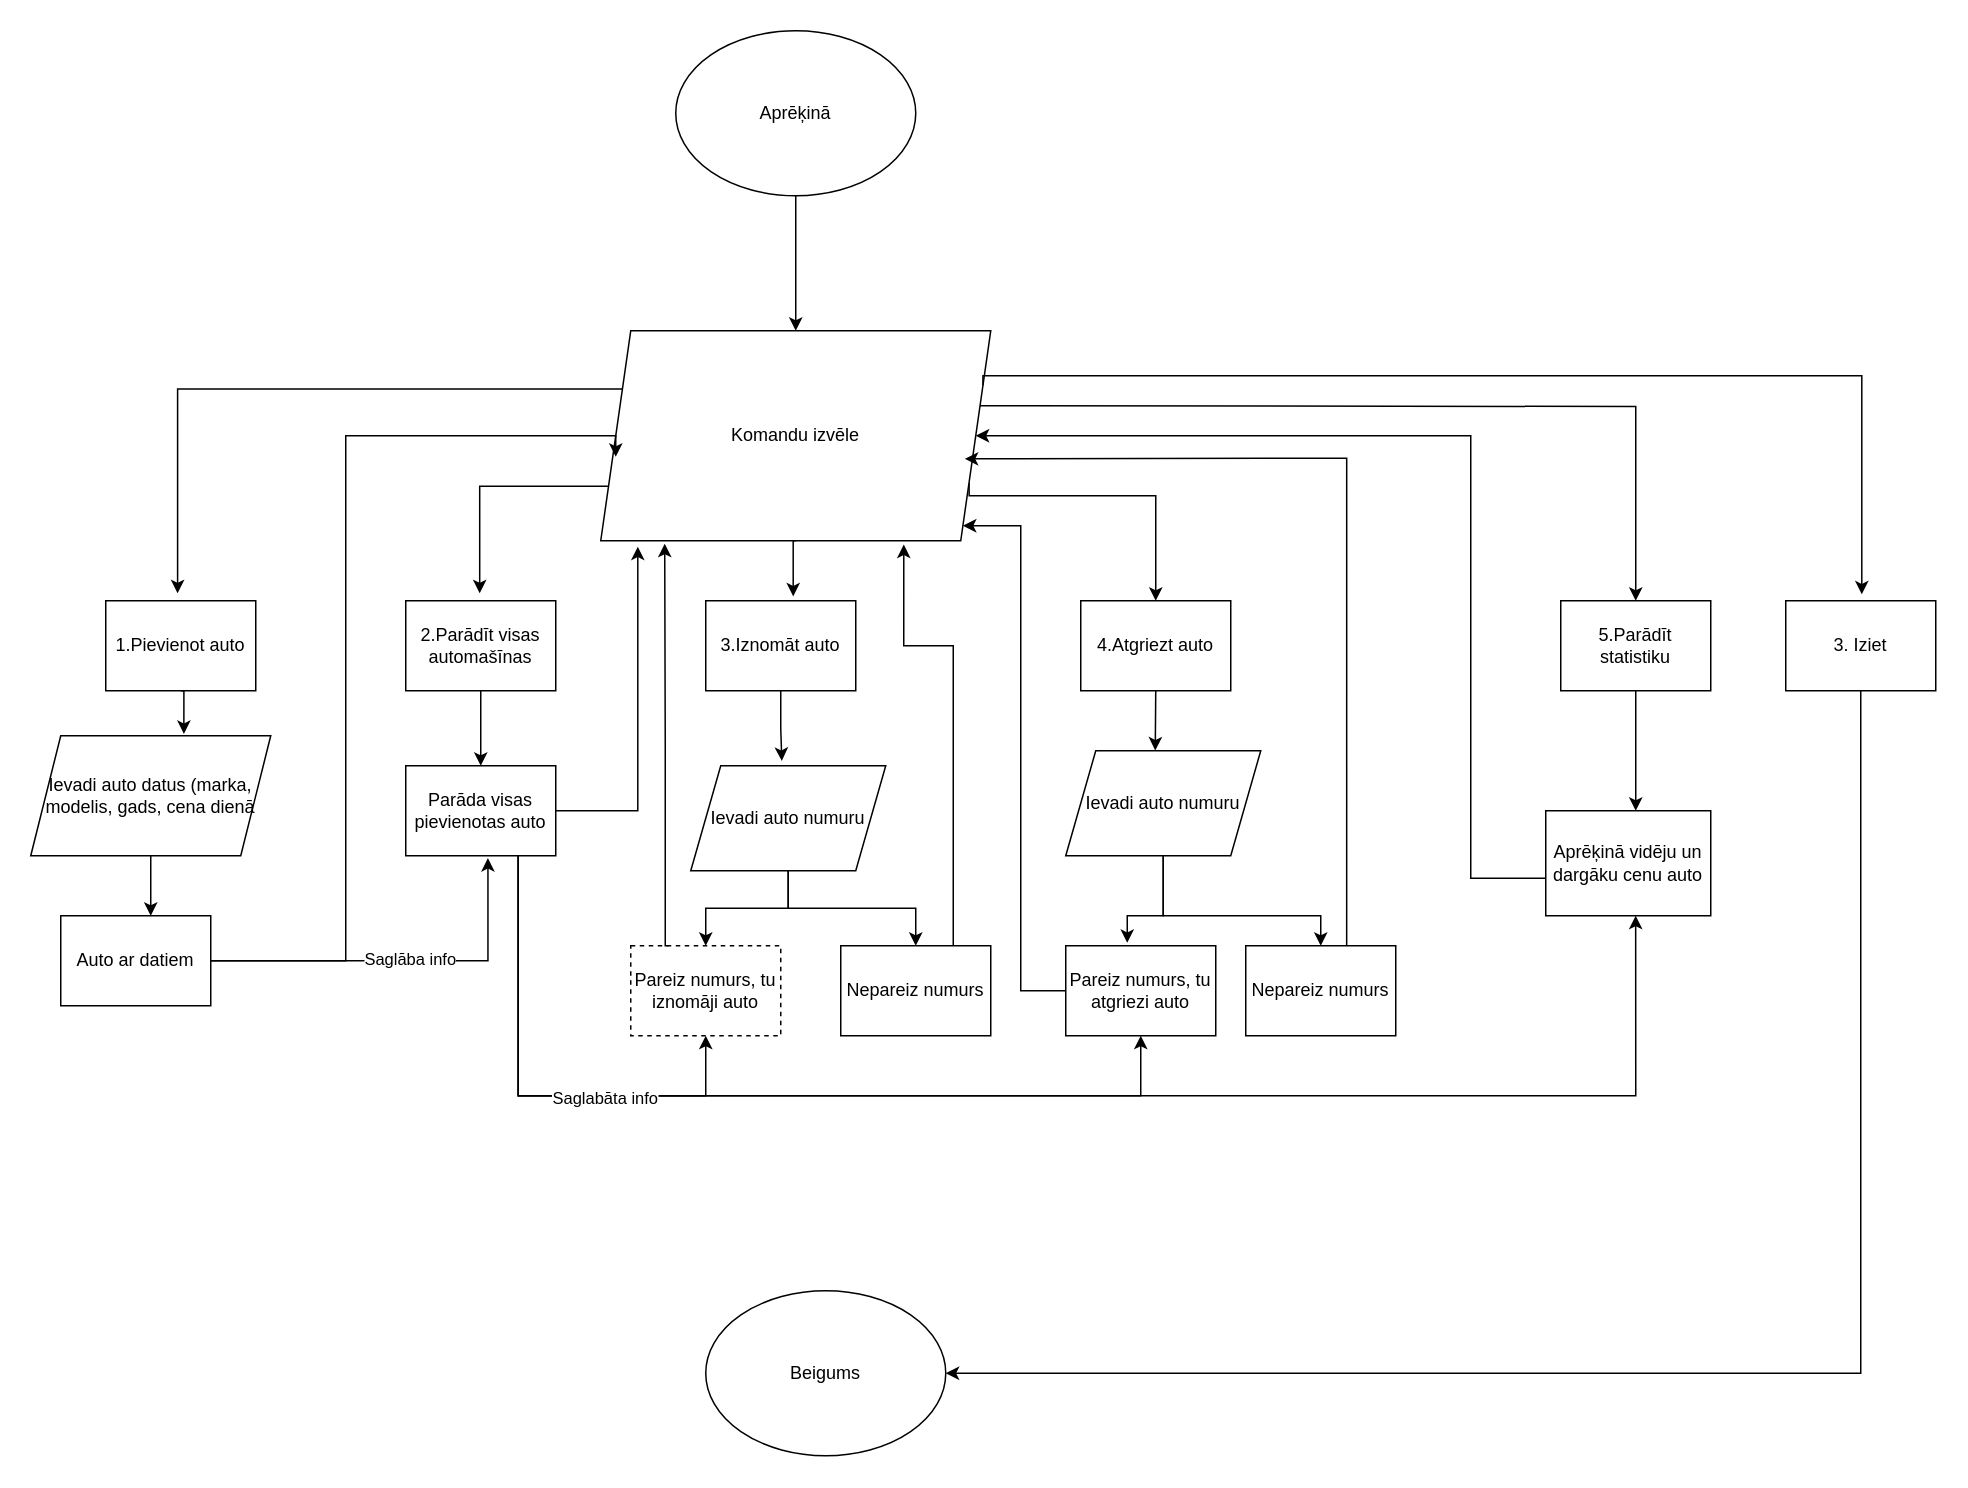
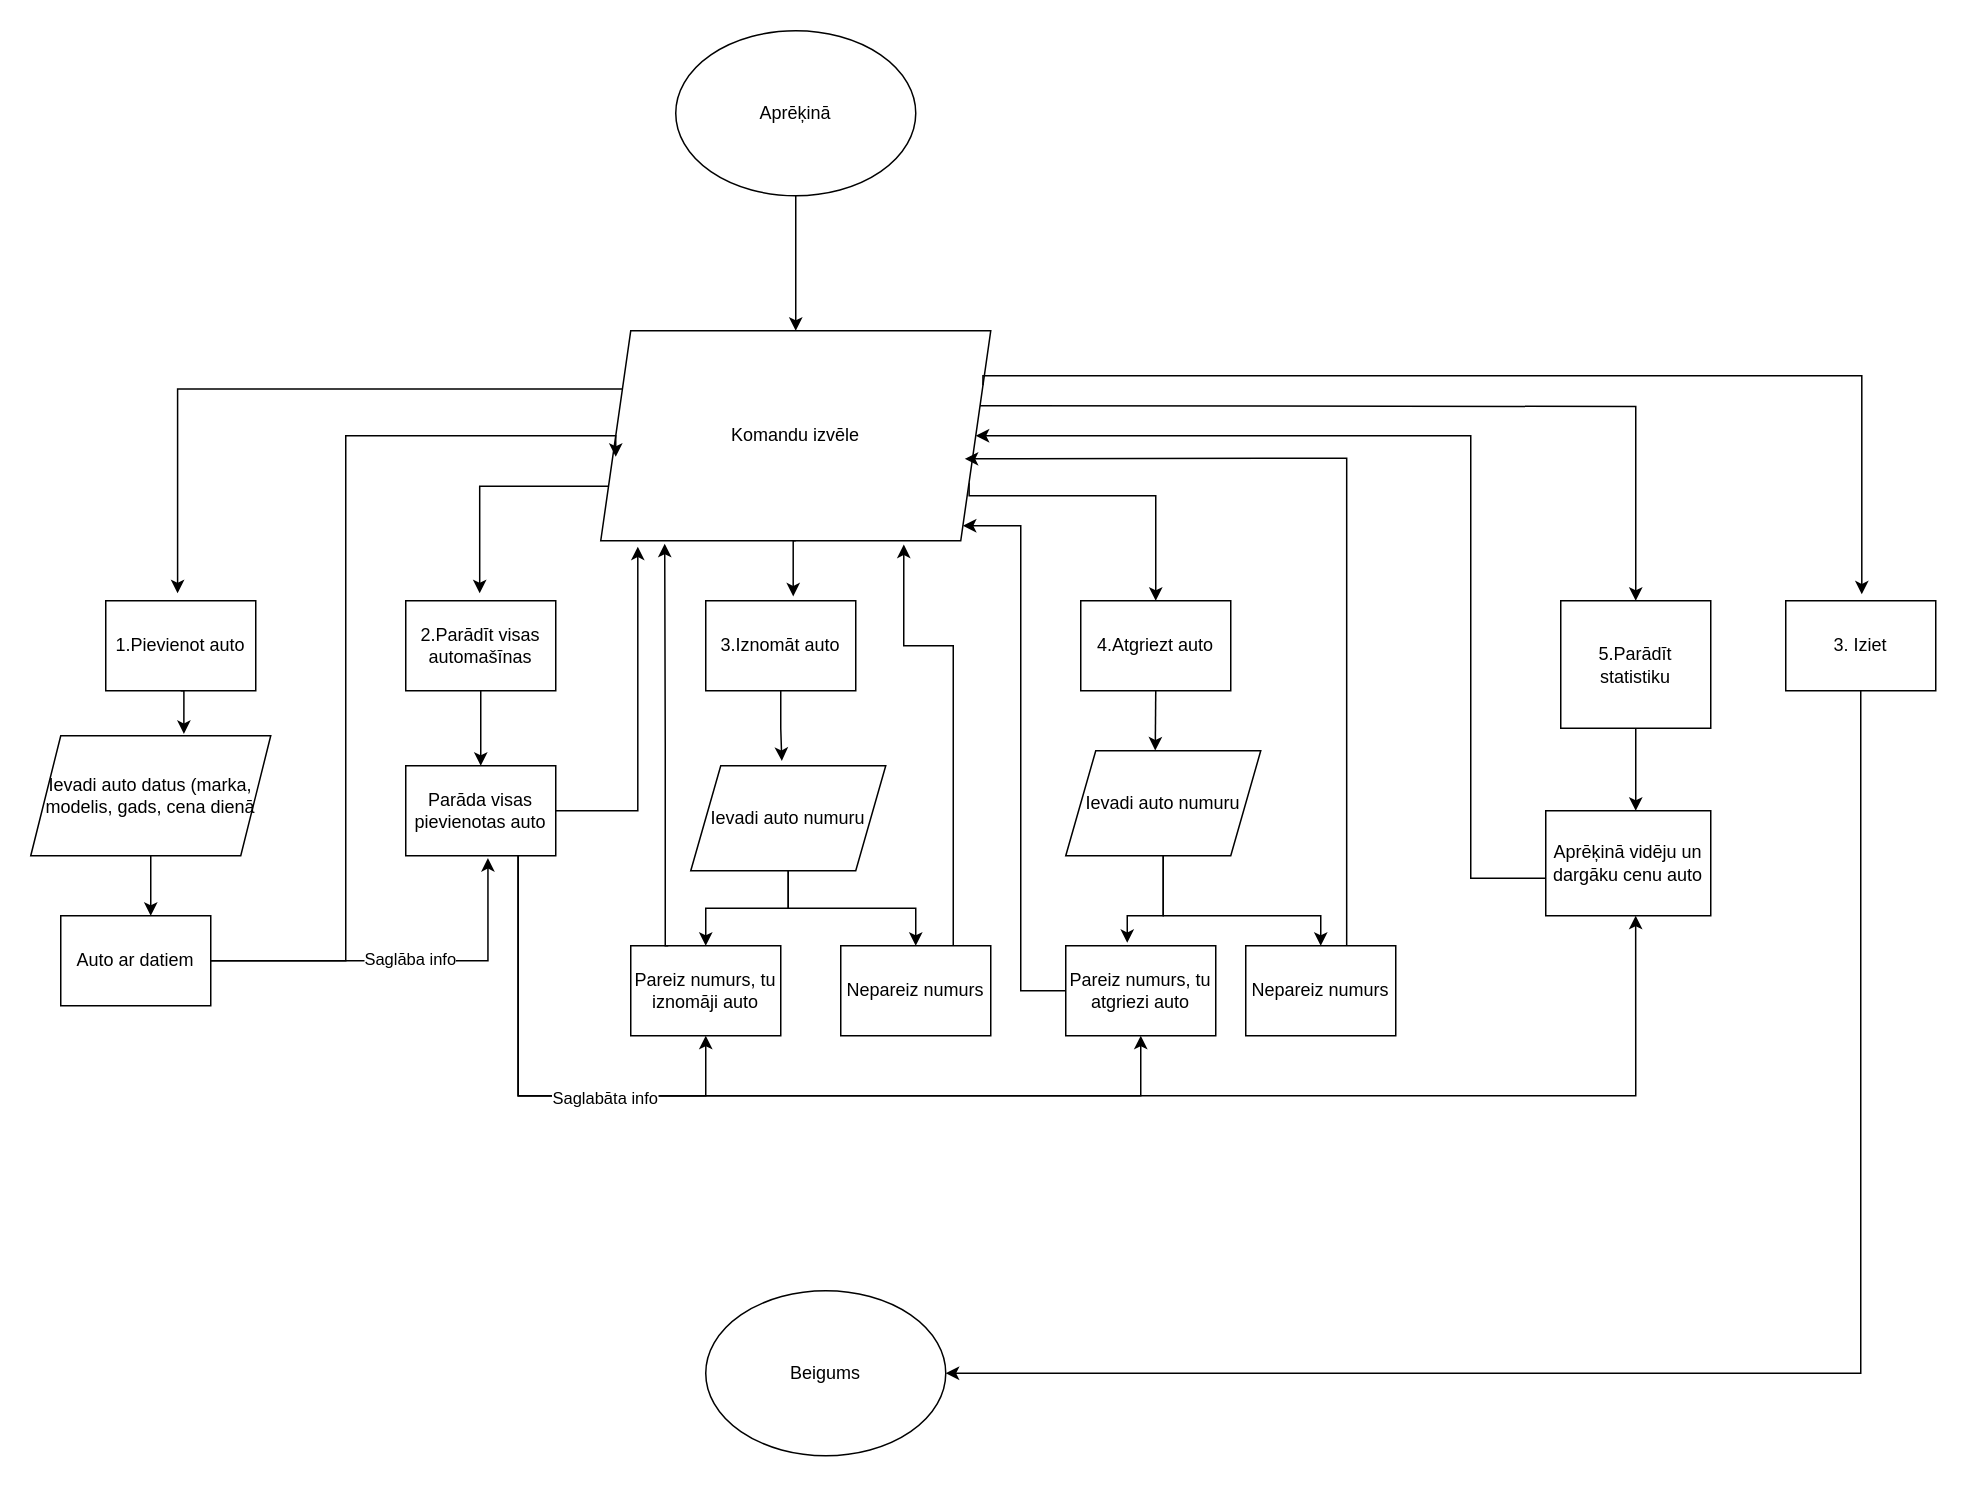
node "5.Parādīt statistiku": size 150x90 -> 150x128
node "Pareiz numurs, tu iznomāji auto": style dashed -> solid
